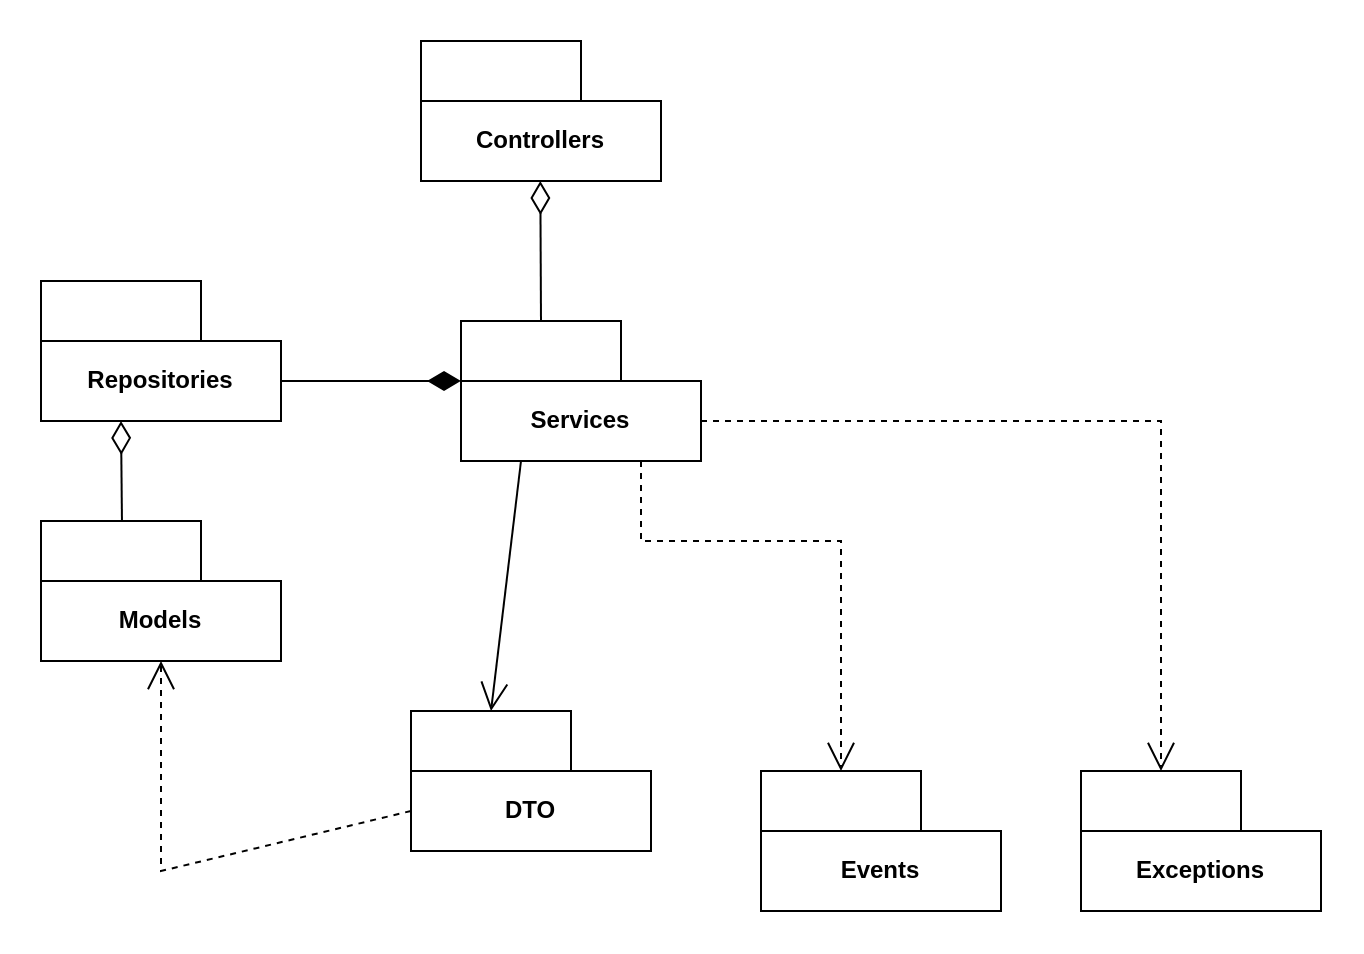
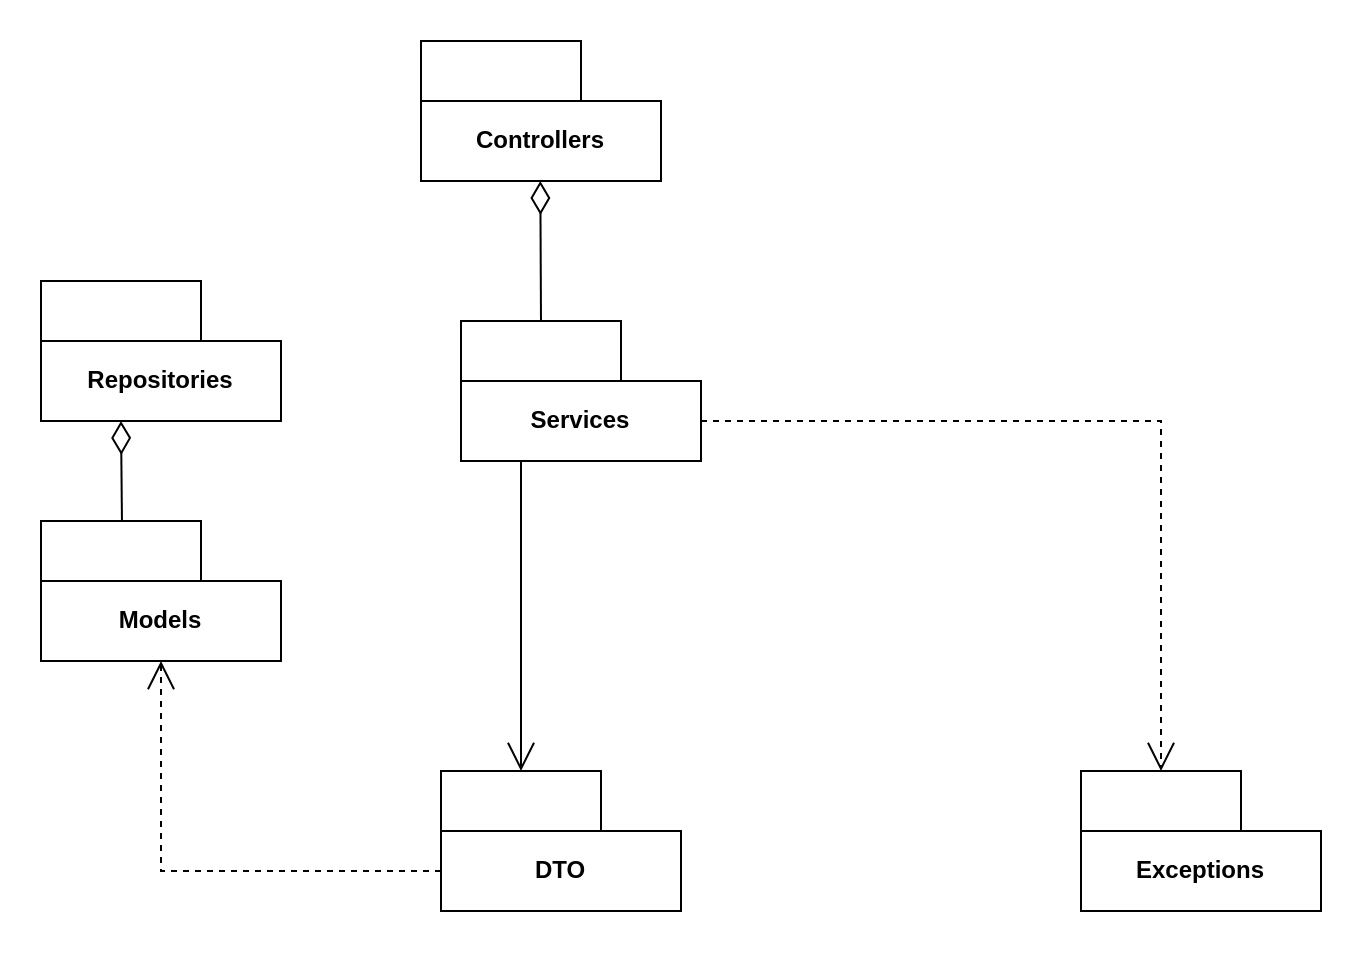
edge "Repositories" -> "Services": removed
edge "Services" -> "Events": removed
node "DTO": moved (531, 781) -> (561, 841)
node "Events": removed
